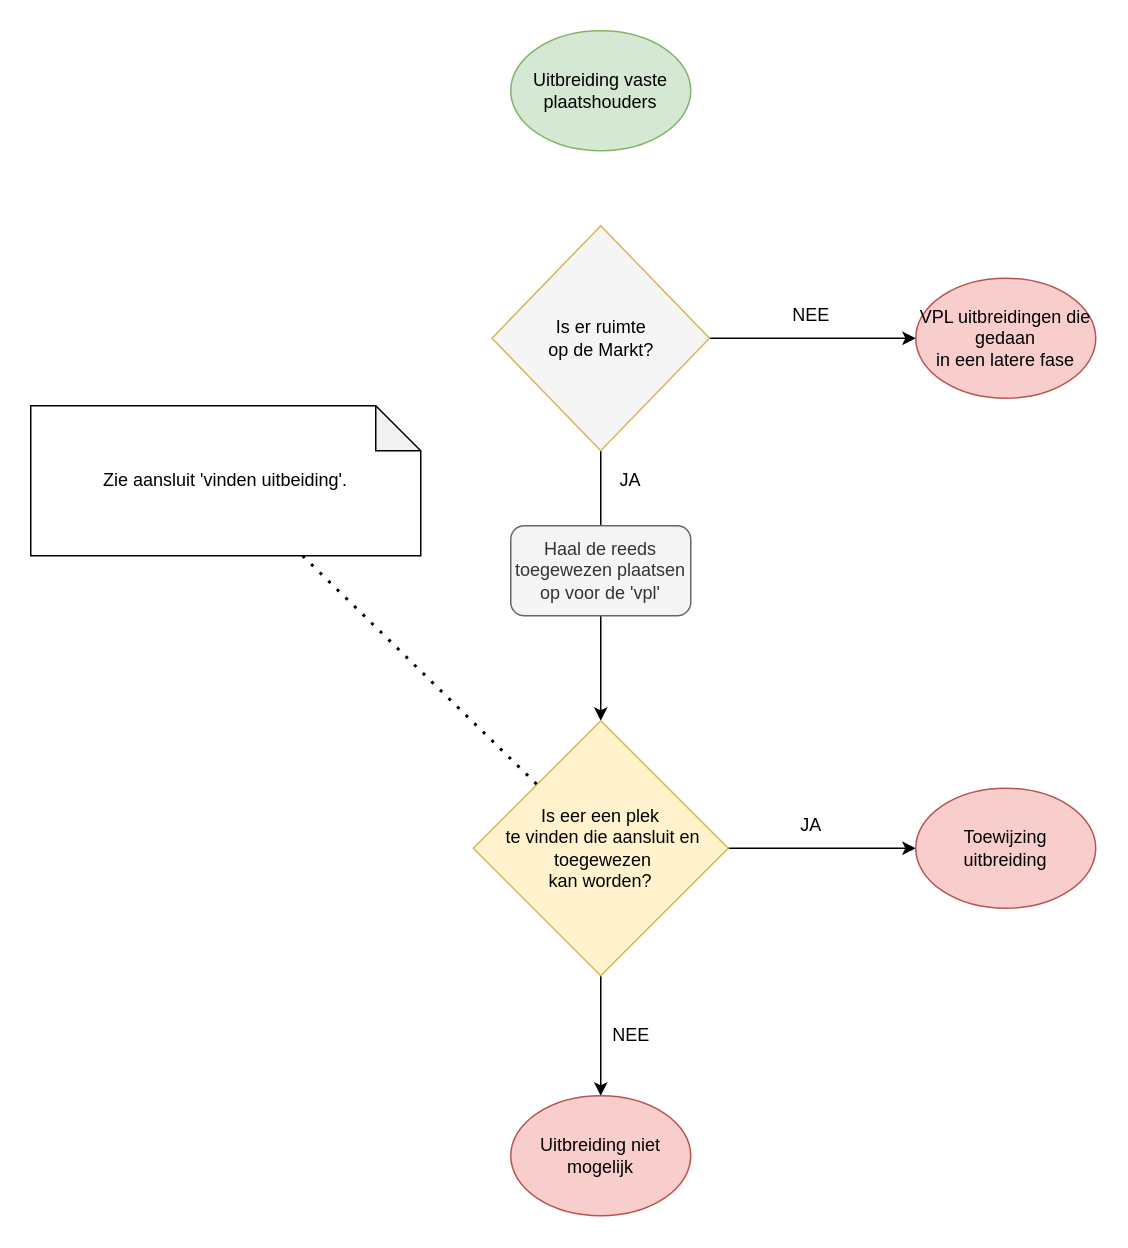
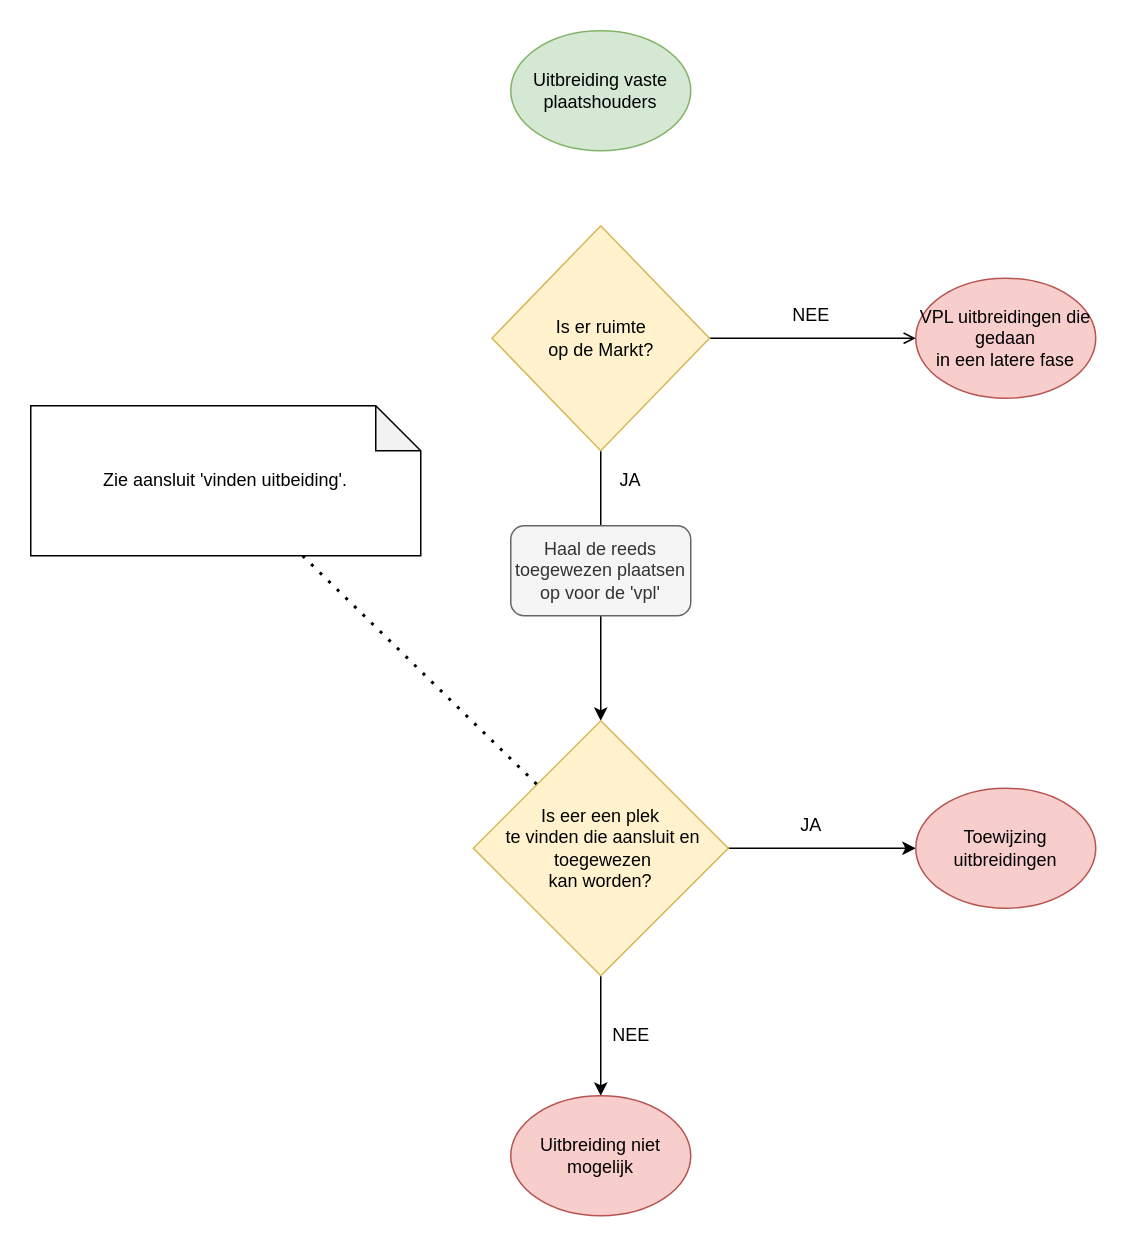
node "Is er ruimte op de Markt?": fillcolor #f5f5f5 -> #fff2cc
edge "Is er ruimte op de Markt?" -> "VPL uitbreidingen die gedaan in een latere fase": arrowhead classic -> open
node "Toewijzing uitbreiding": label "Toewijzing uitbreiding" -> "Toewijzing uitbreidingen"
